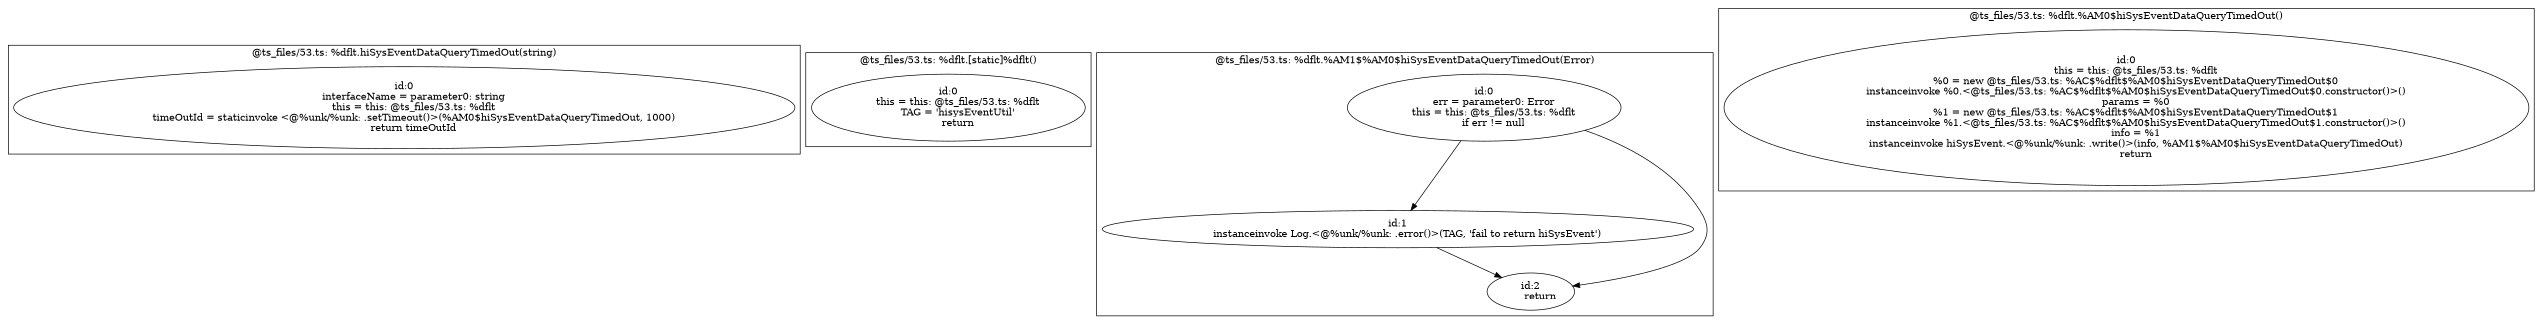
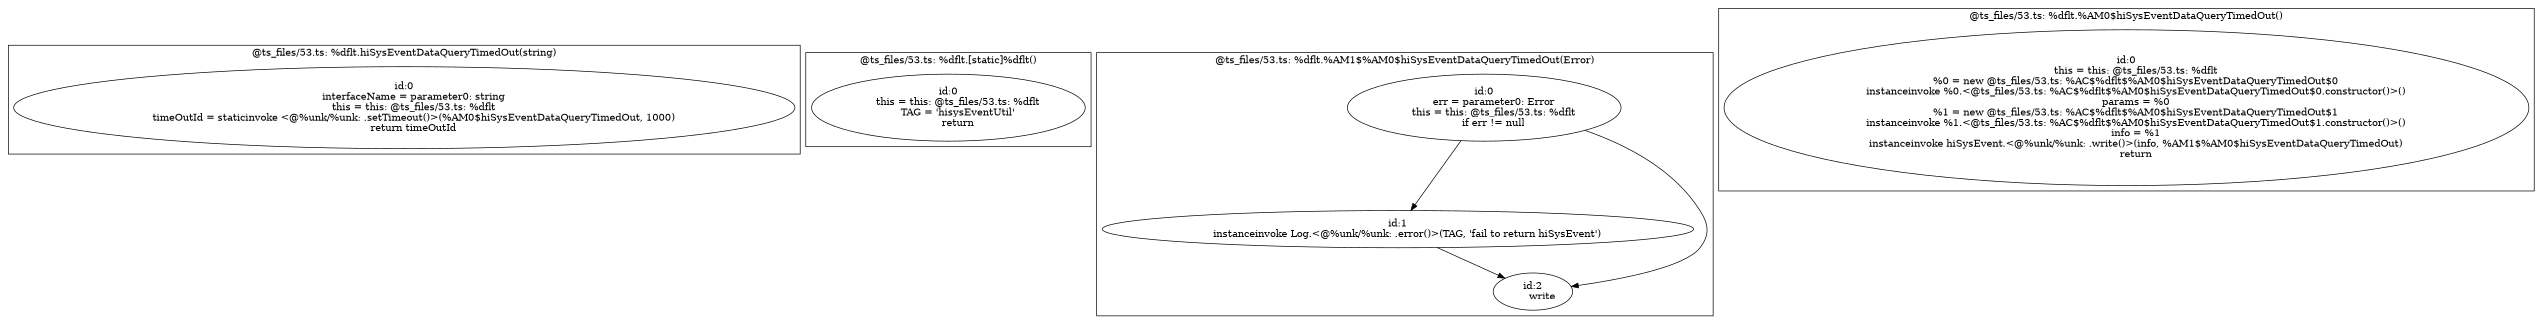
node "id:2 return": label "id:2 return" -> "id:2 write"
